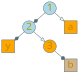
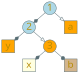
node "x": added
